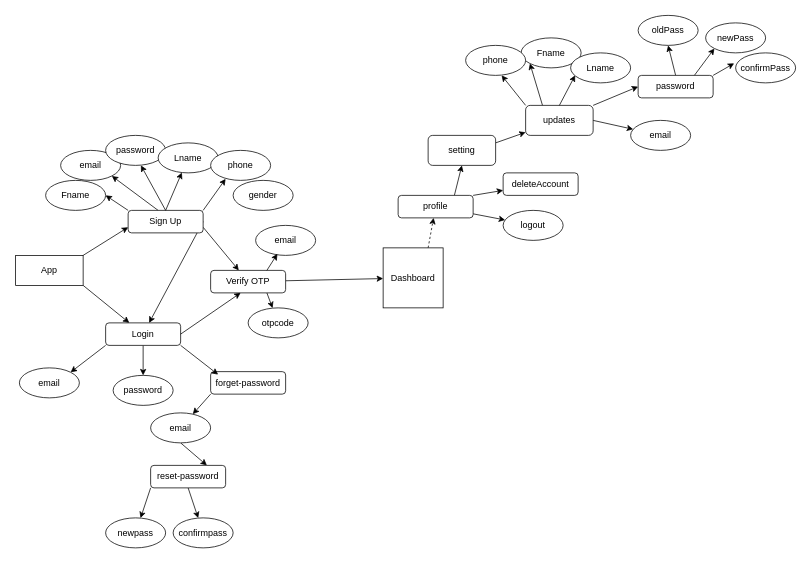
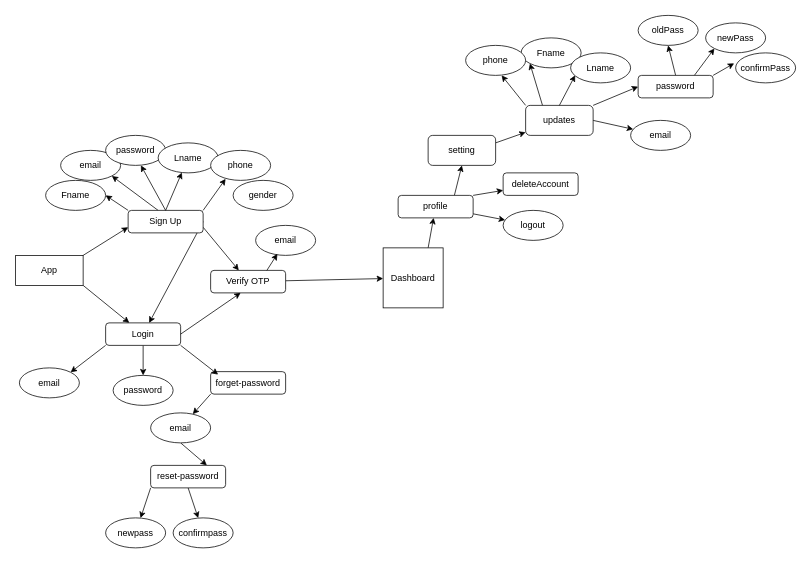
edge "Dashboard" -> "profile": style dashed -> solid
edge "Verify OTP" -> "otpcode": removed
node "otpcode": removed
